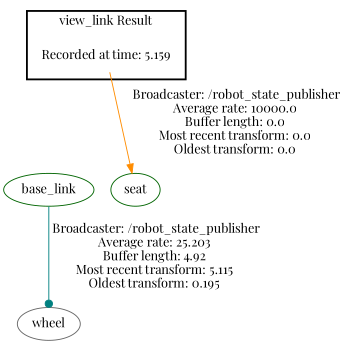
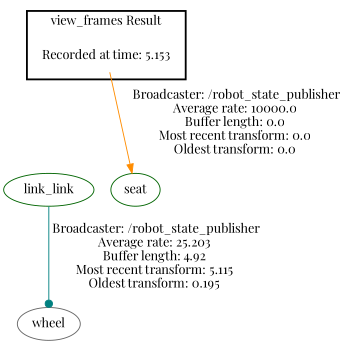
cluster "view_link Result": label "view_link Result" -> "view_frames Result"
node "Recorded at time: 5.159": label "Recorded at time: 5.159" -> "Recorded at time: 5.153"
node "base_link": label "base_link" -> "link_link"
